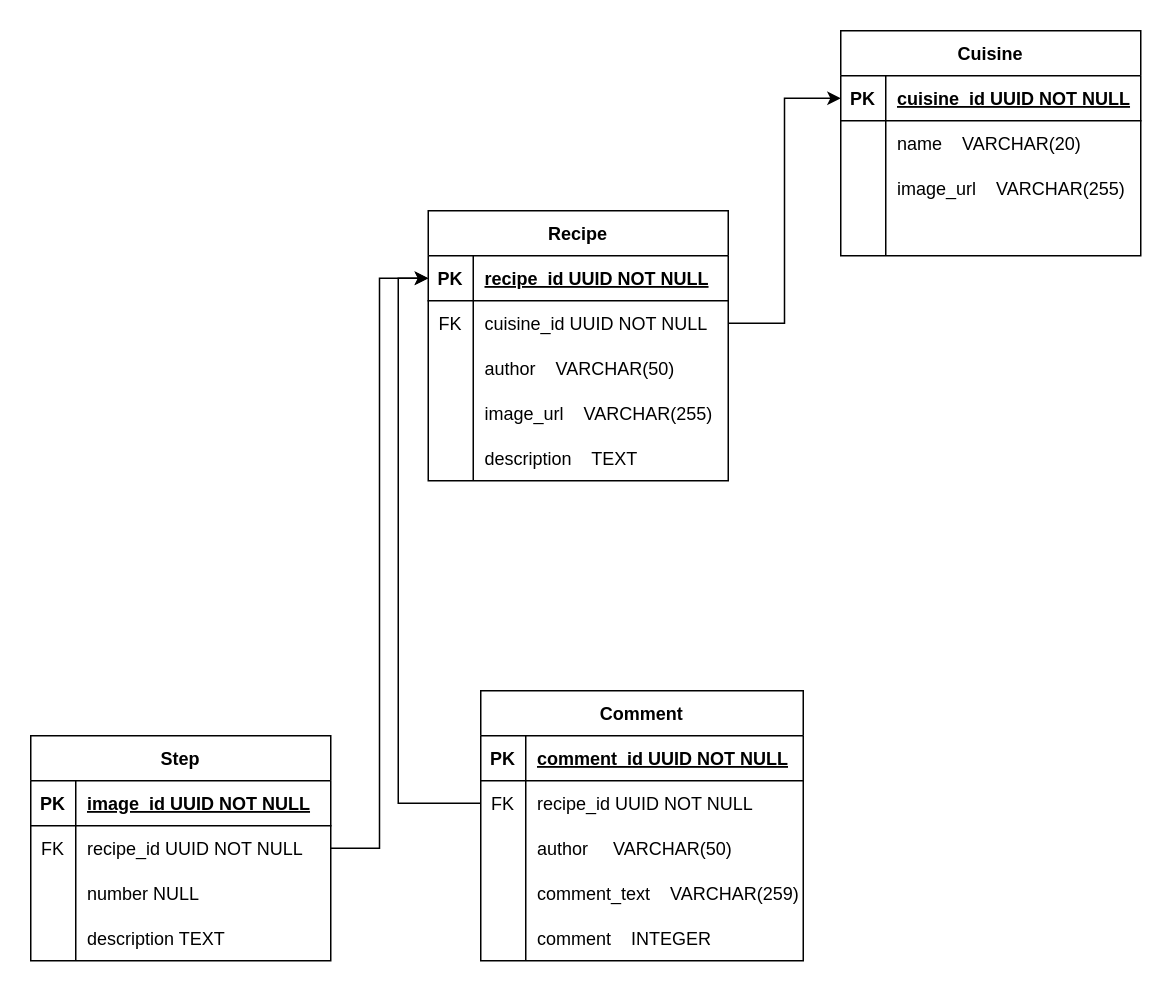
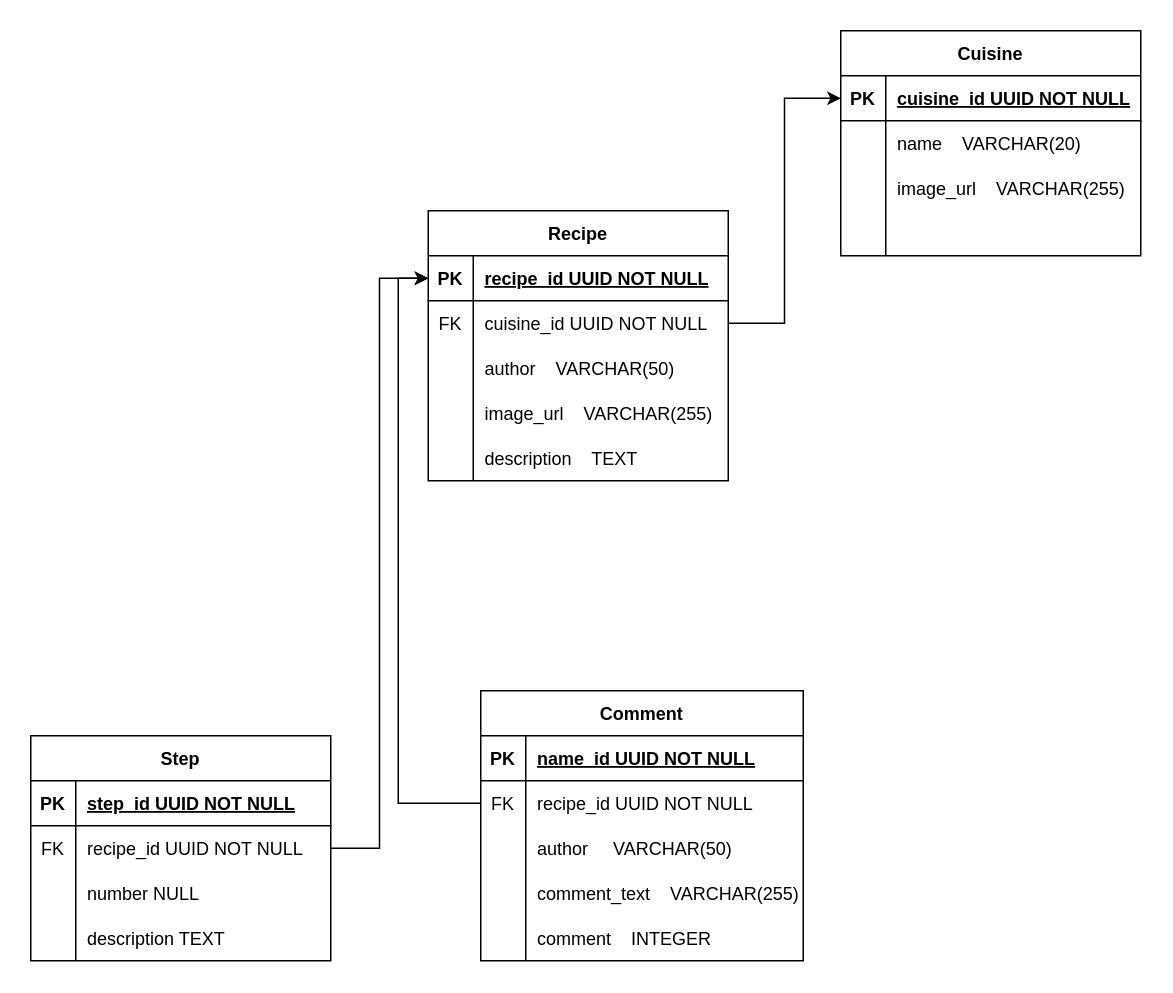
node "comment_id UUID NOT NULL": label "comment_id UUID NOT NULL" -> "name_id UUID NOT NULL"
node "image_id UUID NOT NULL": label "image_id UUID NOT NULL" -> "step_id UUID NOT NULL"
node "comment_text VARCHAR(259)": label "comment_text VARCHAR(259)" -> "comment_text VARCHAR(255)"
